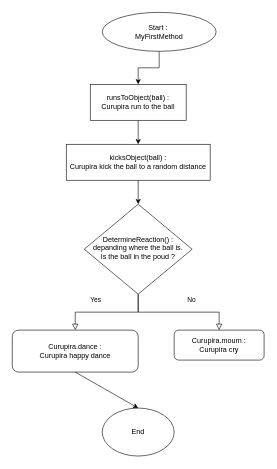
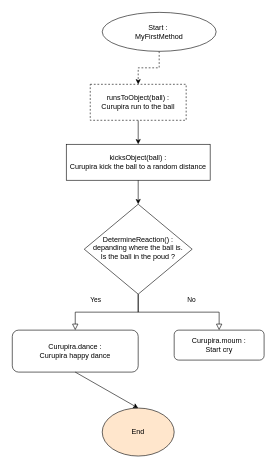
edge "Start : MyFirstMethod" -> "runsToObject(ball) : Curupira run to the ball": style solid -> dashed
node "runsToObject(ball) : Curupira run to the ball": style solid -> dashed
node "Curupira.mourn : Curupira cry": label "Curupira.mourn : Curupira cry" -> "Curupira.mourn : Start cry"
node "End": fillcolor #ffffff -> #ffe6cc
